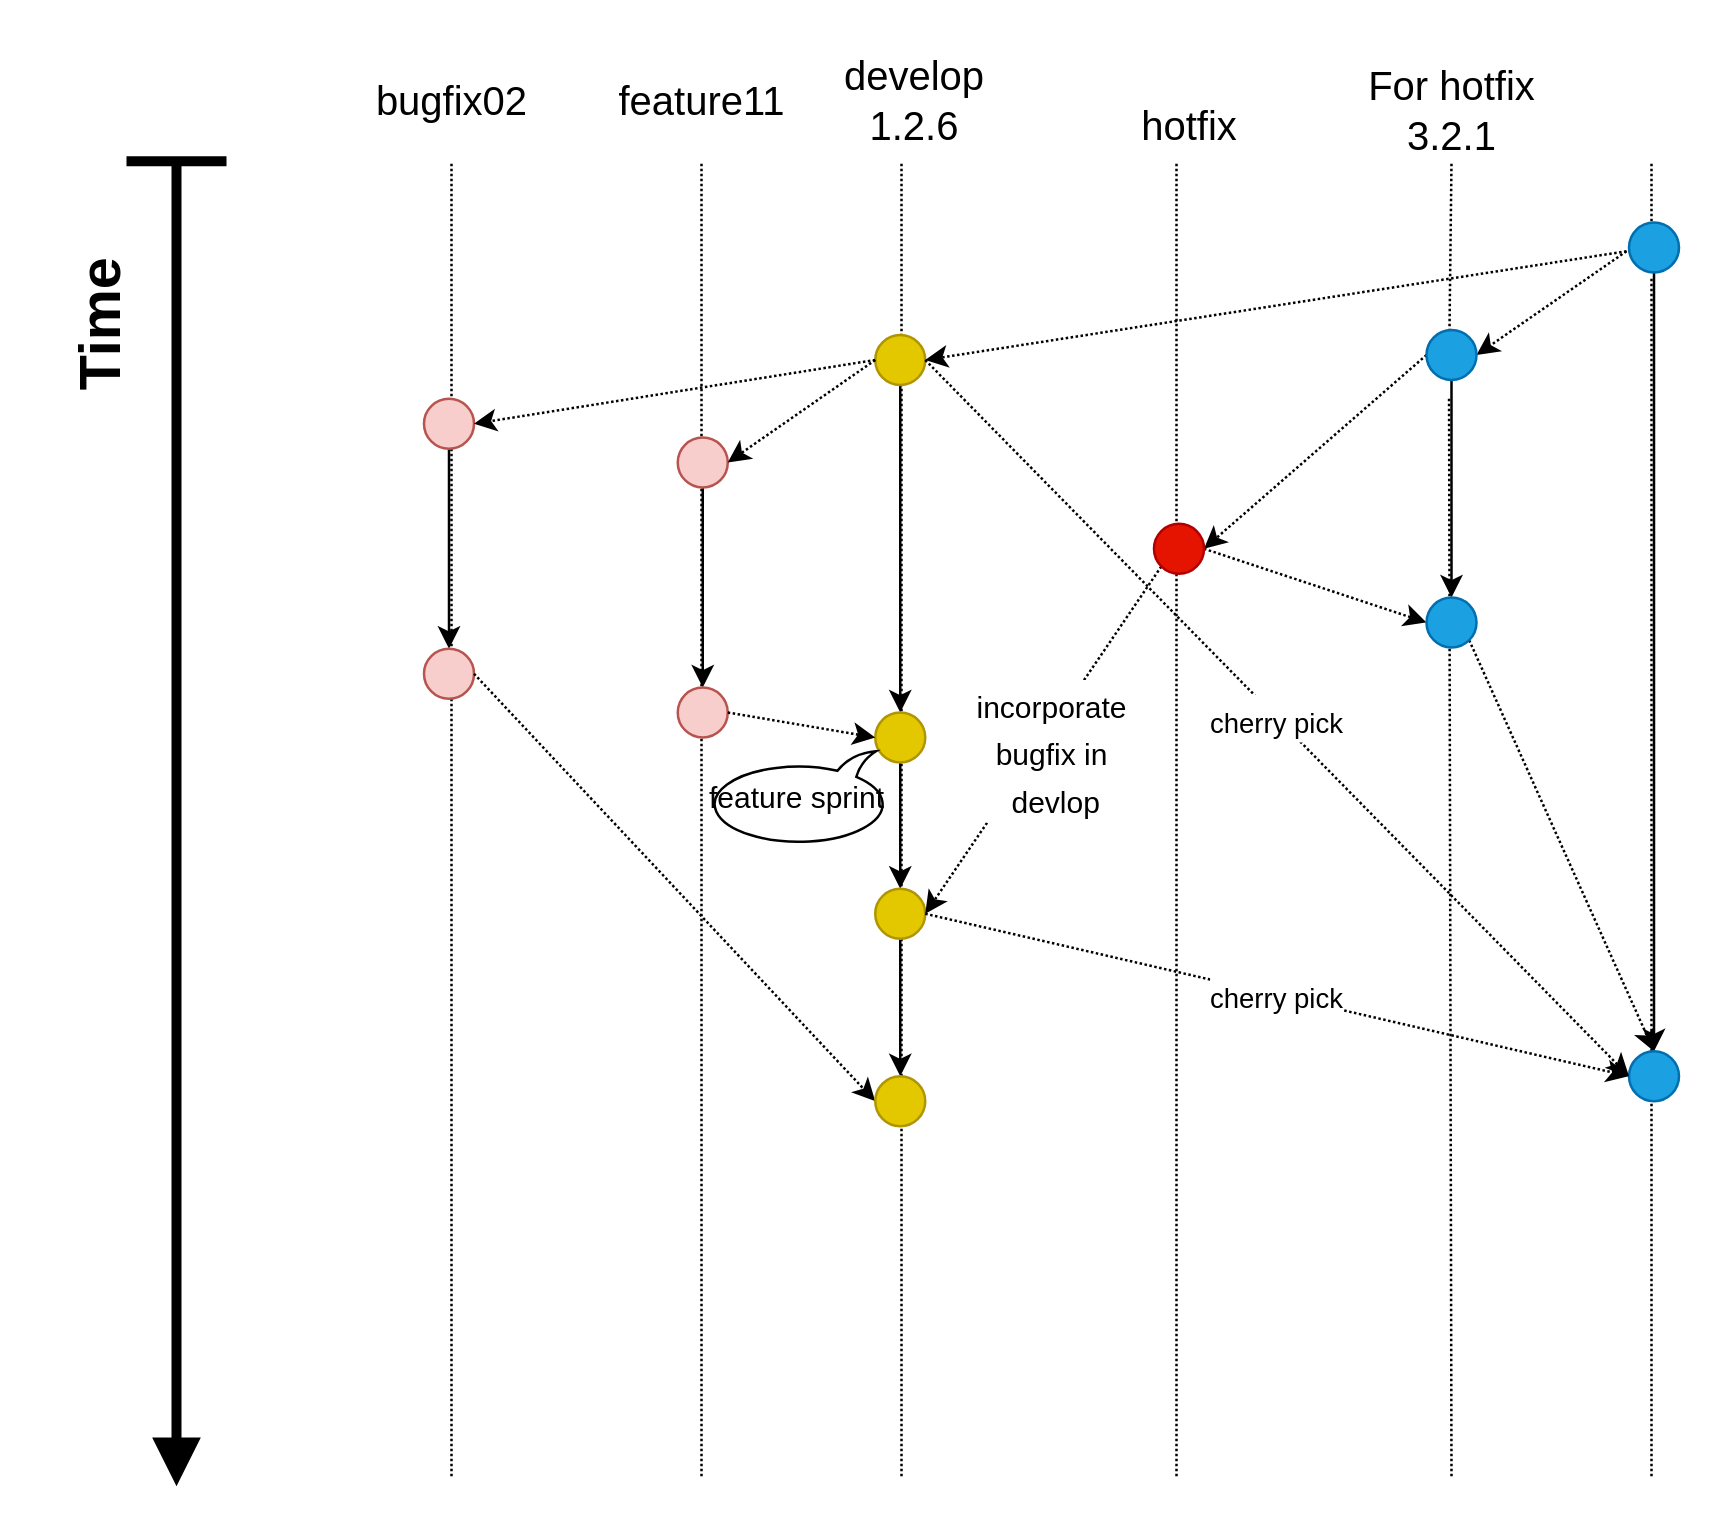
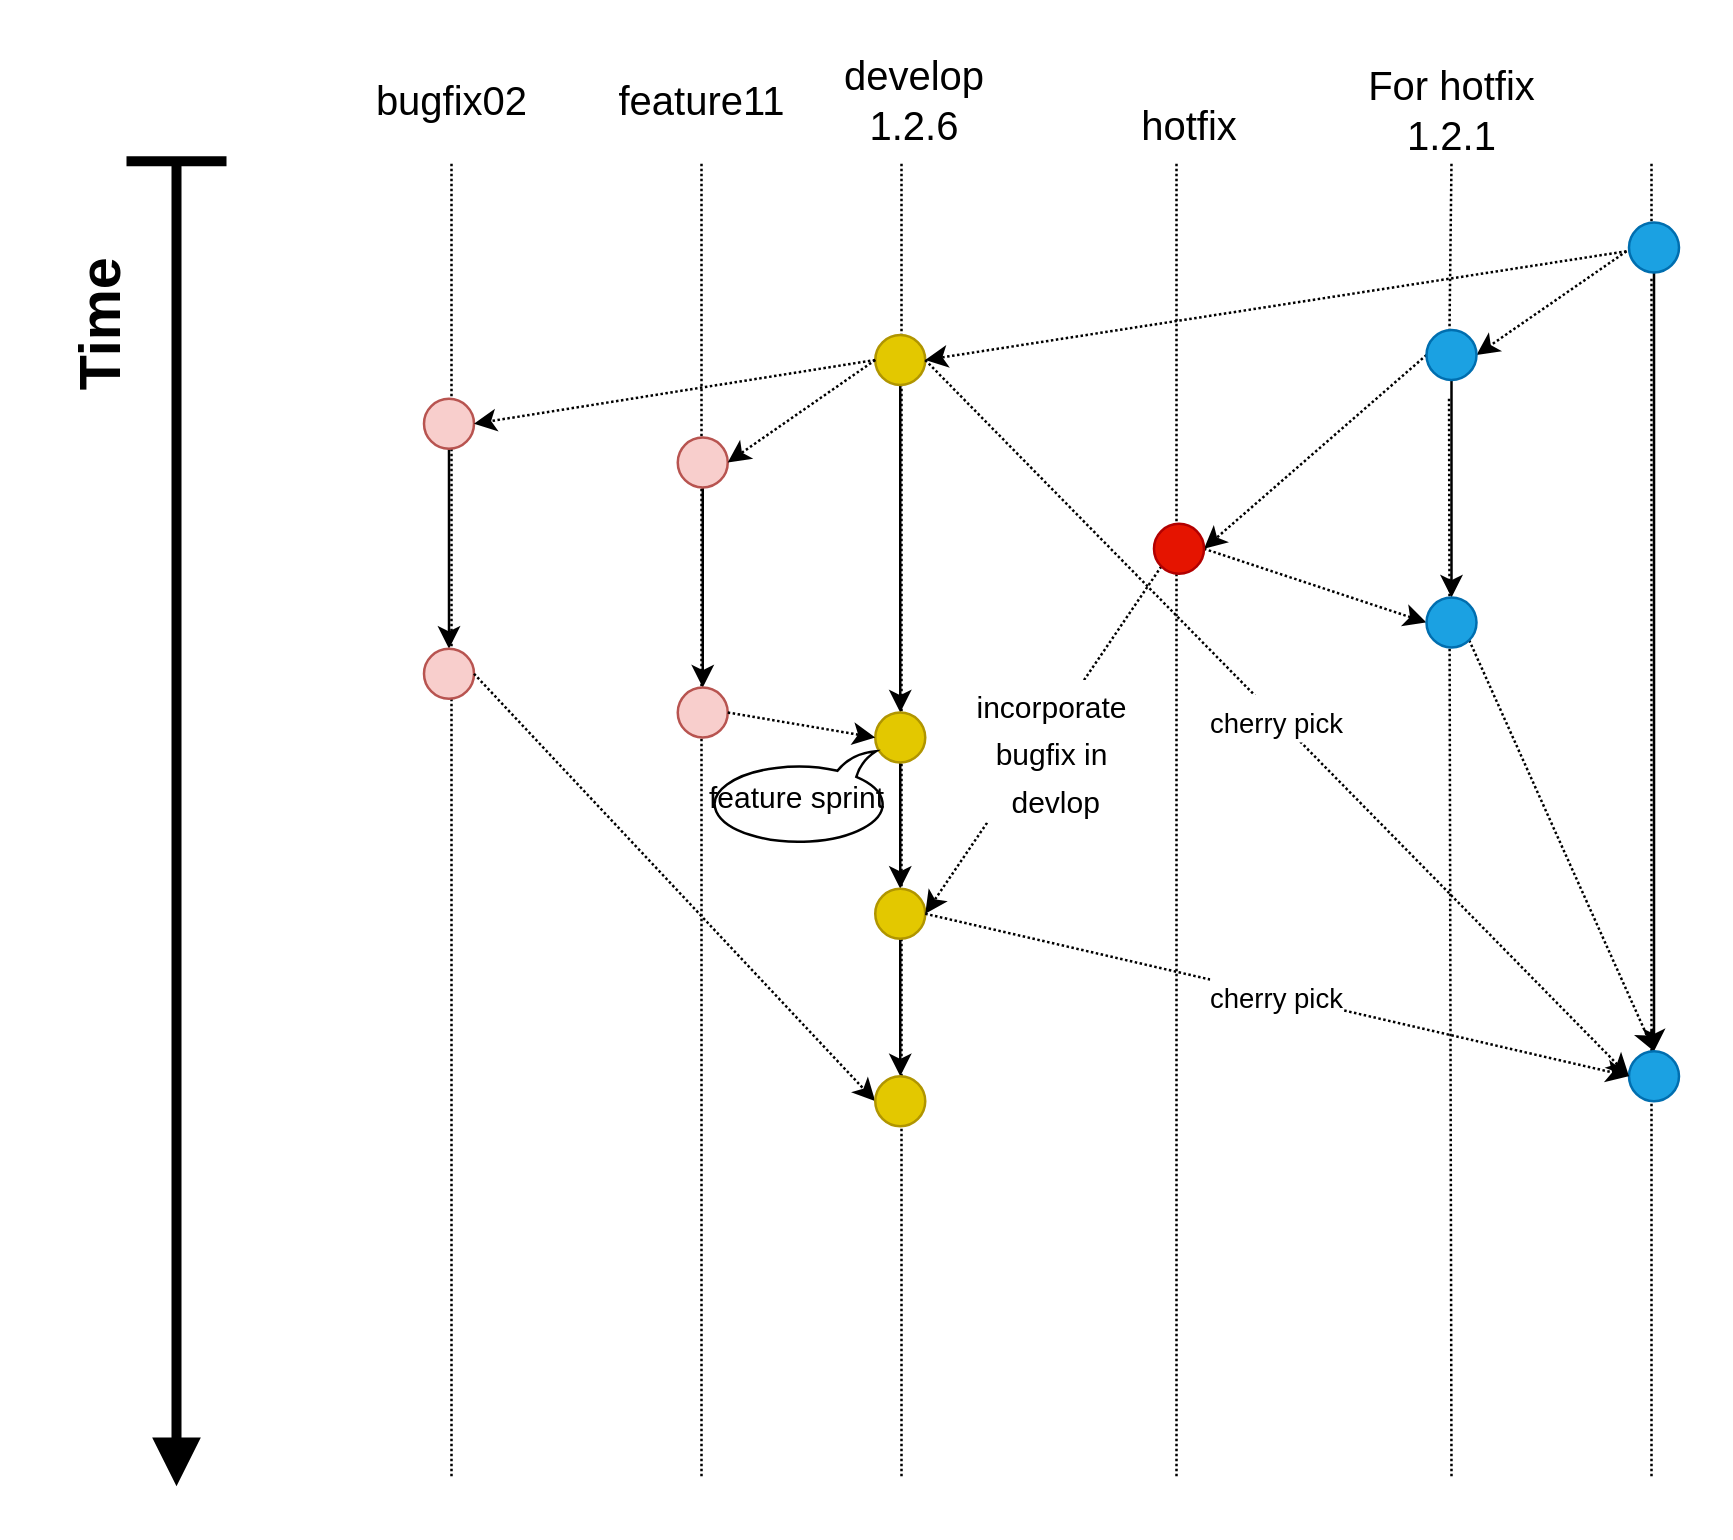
node "For hotfix 3.2.1": label "For hotfix 3.2.1" -> "For hotfix 1.2.1"
